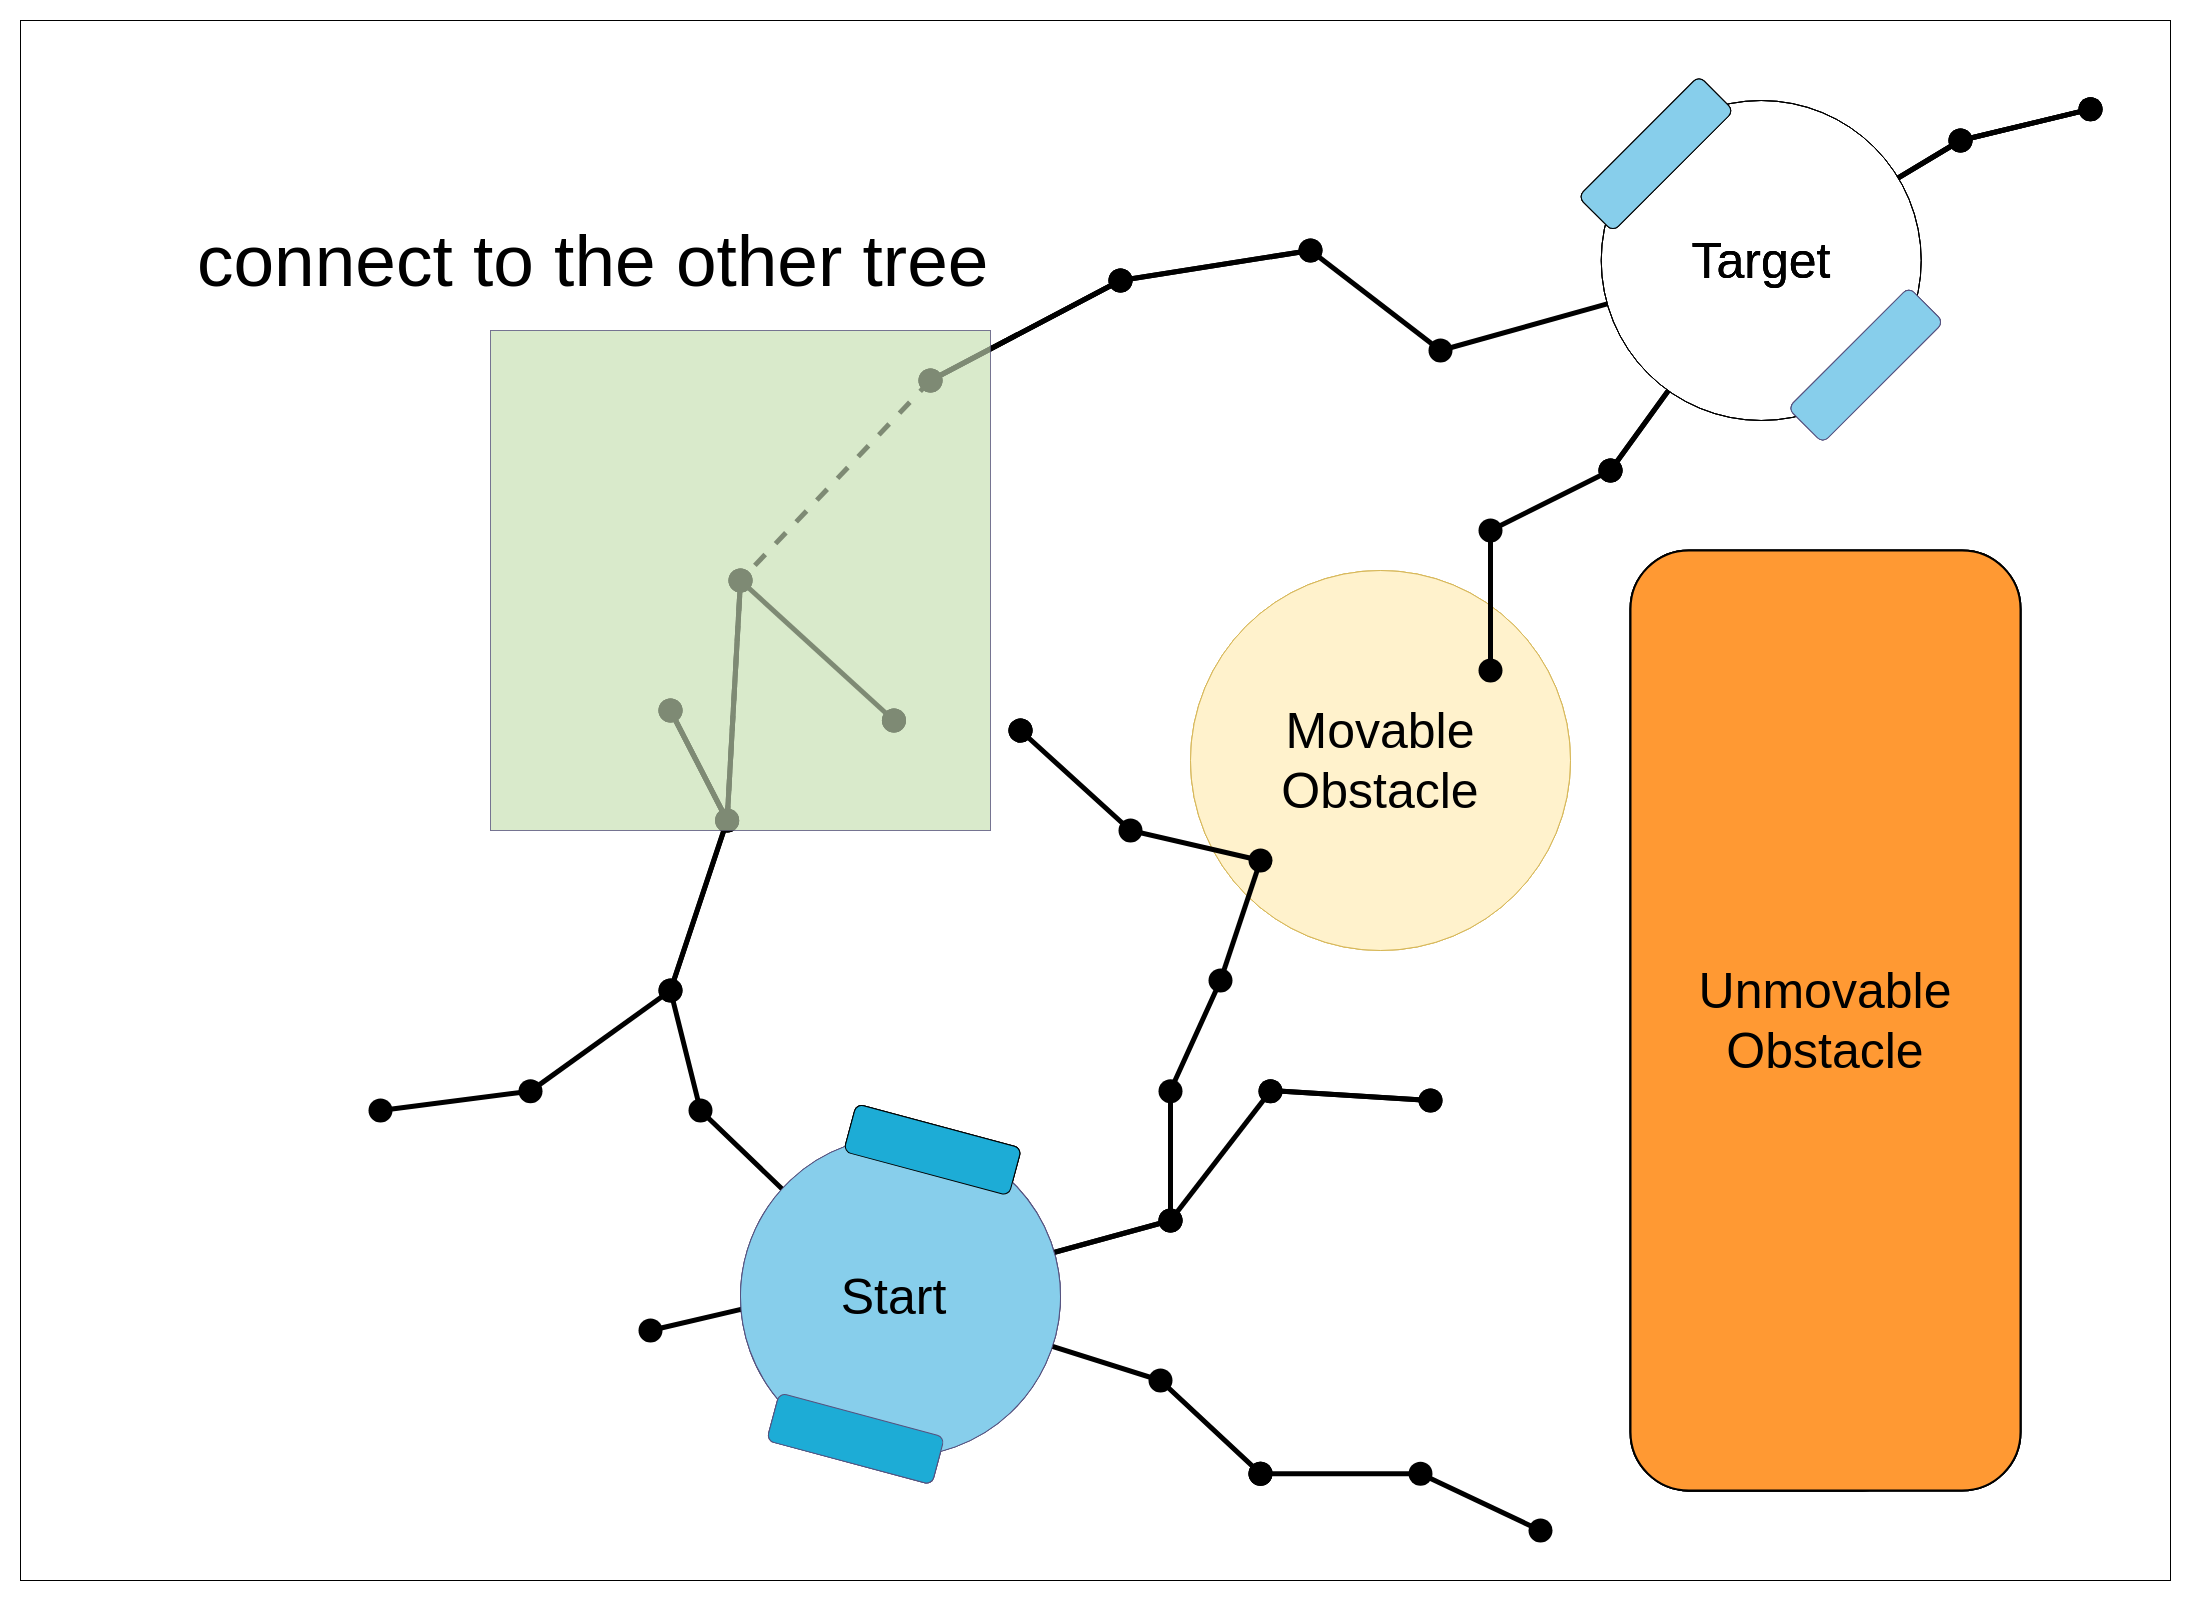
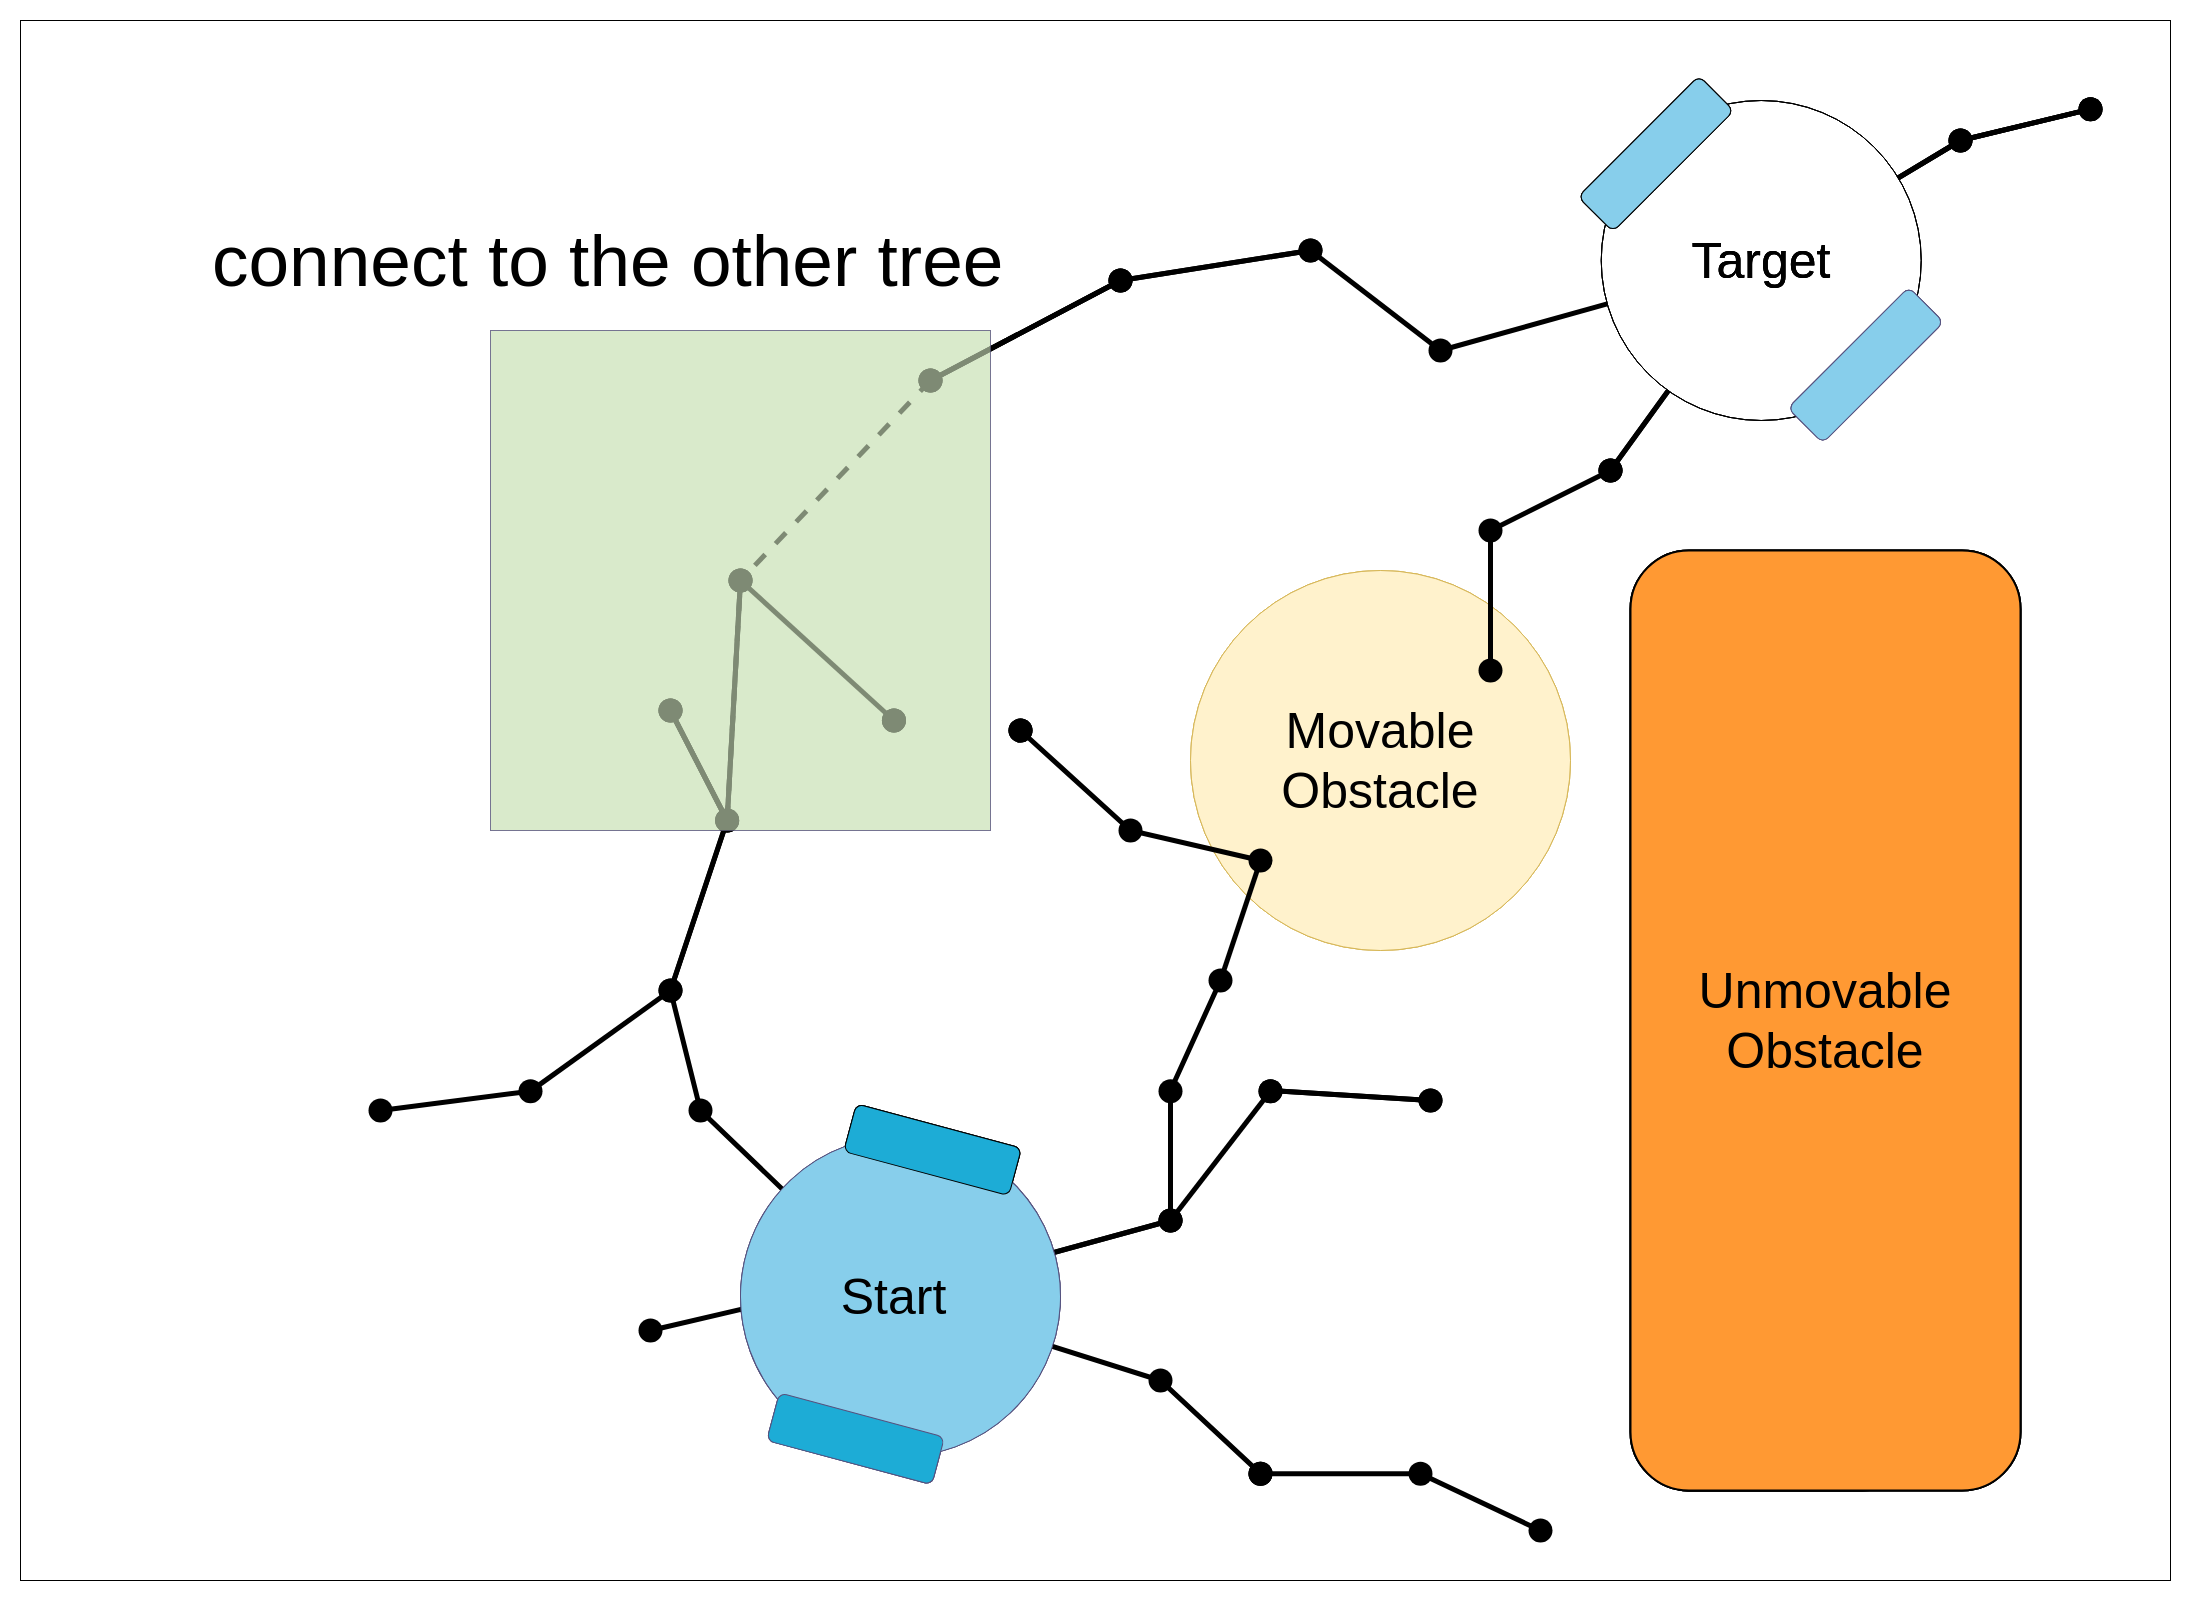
node "connect to the other tree": moved (636, 246) -> (651, 246)
